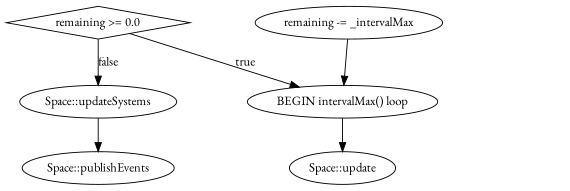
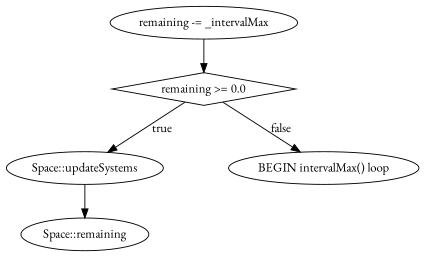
edge "remaining -= _intervalMax" -> "BEGIN intervalMax() loop": now "remaining -= _intervalMax" -> "remaining >= 0.0"
edge "remaining >= 0.0" -> "Space::updateSystems": label "false" -> "true"
edge "remaining >= 0.0" -> "BEGIN intervalMax() loop": label "true" -> "false"
node "Space::publishEvents": label "Space::publishEvents" -> "Space::remaining"
node "Space::update": removed
